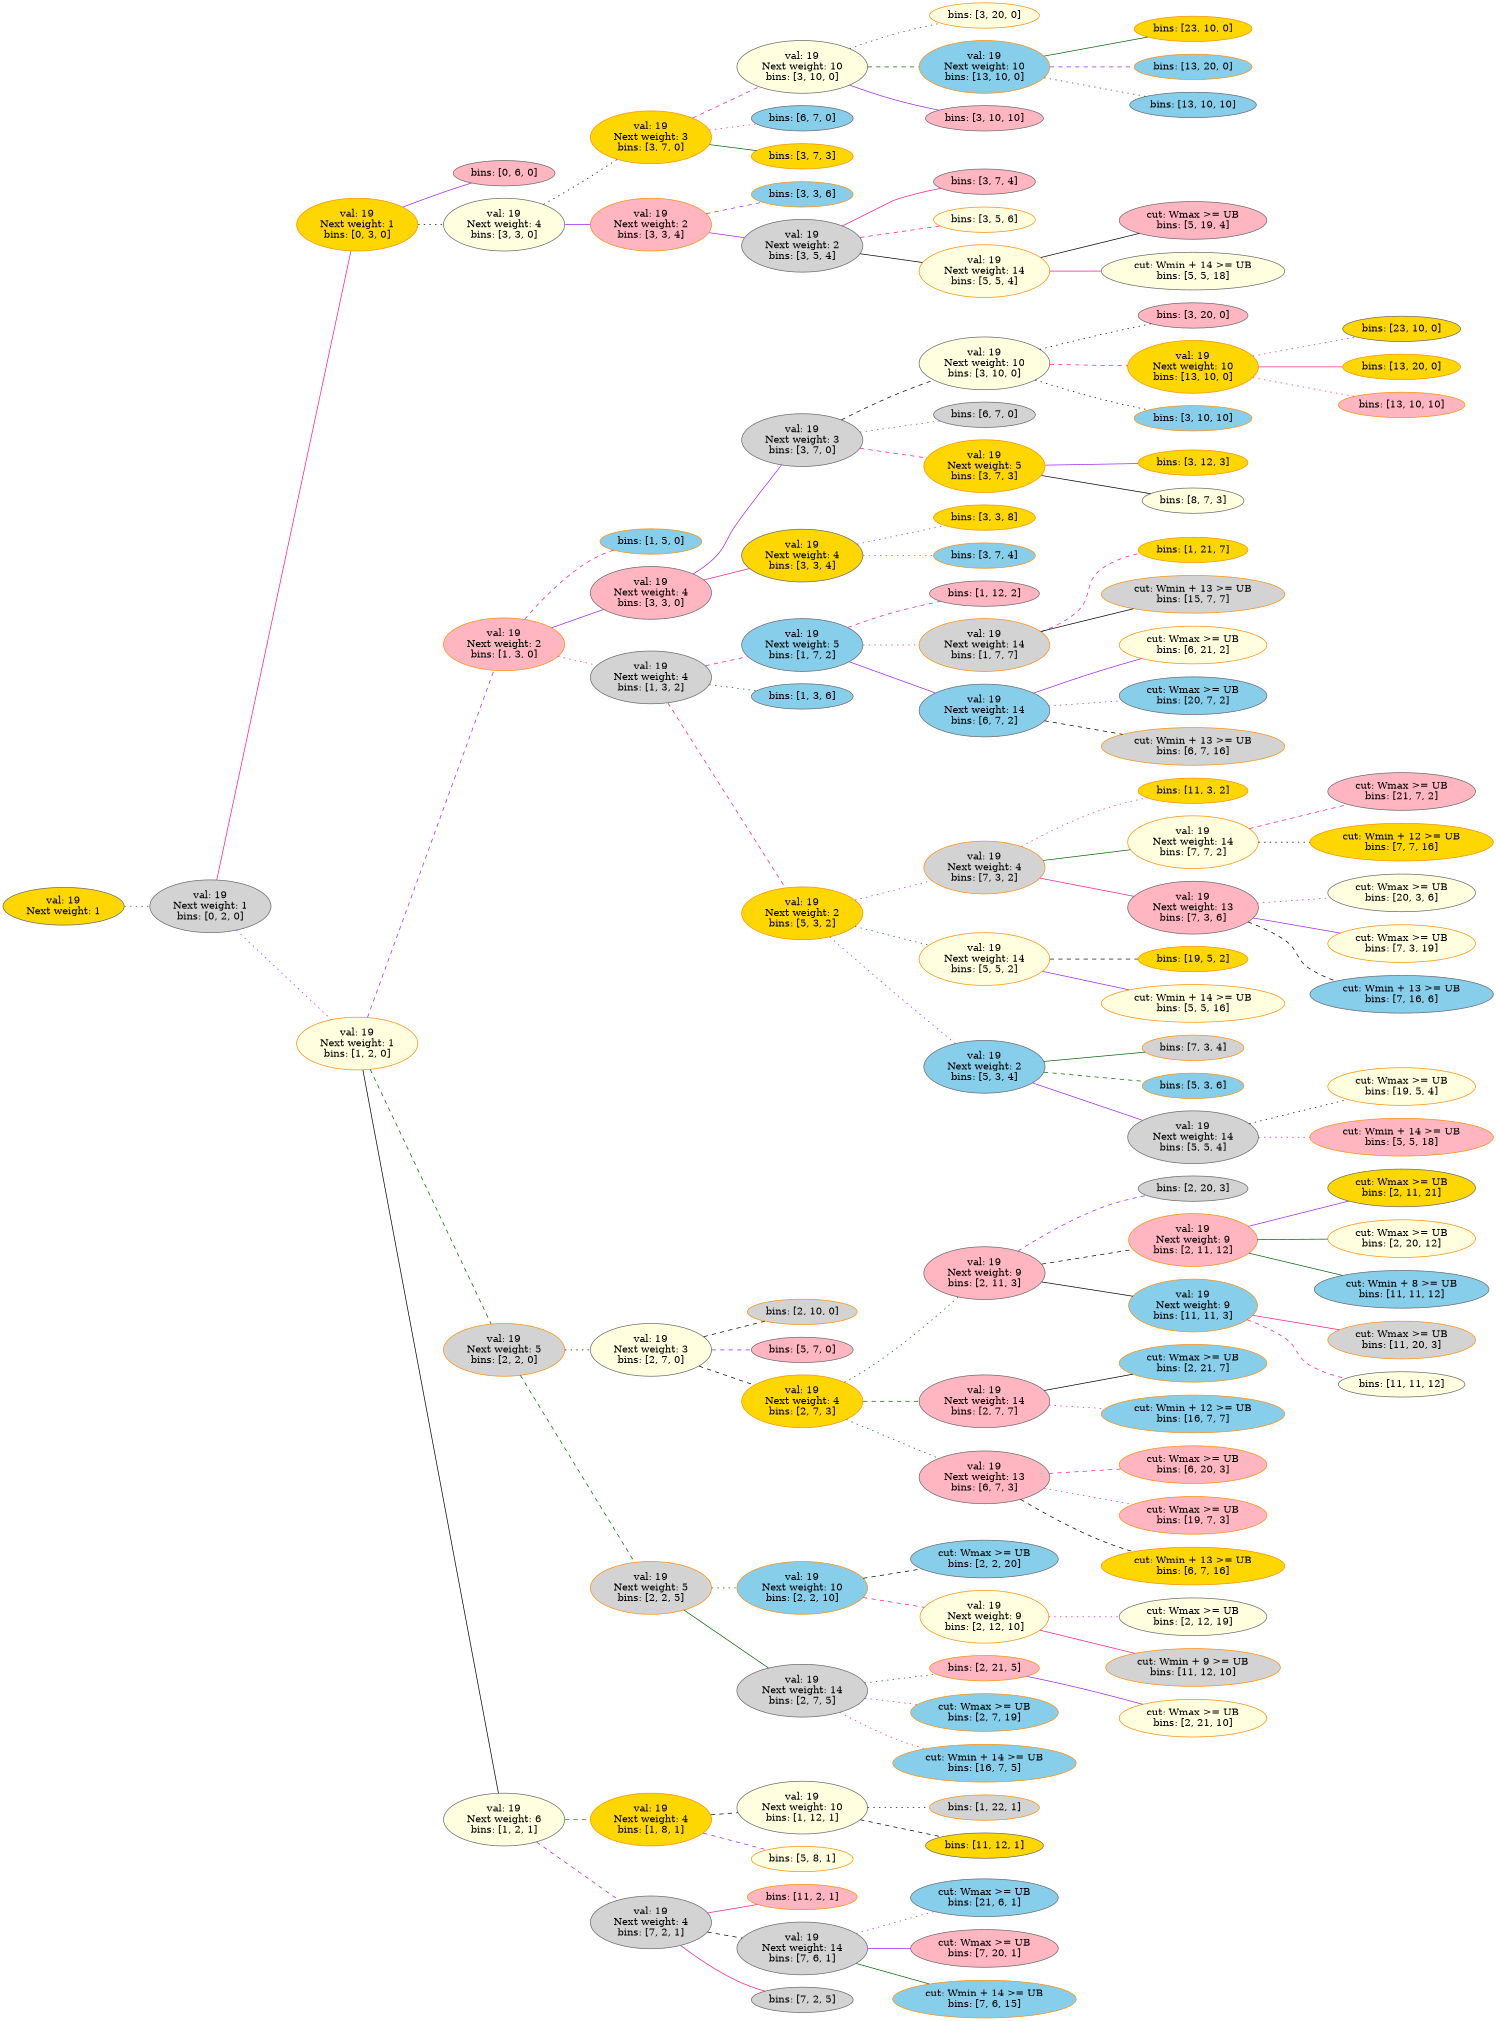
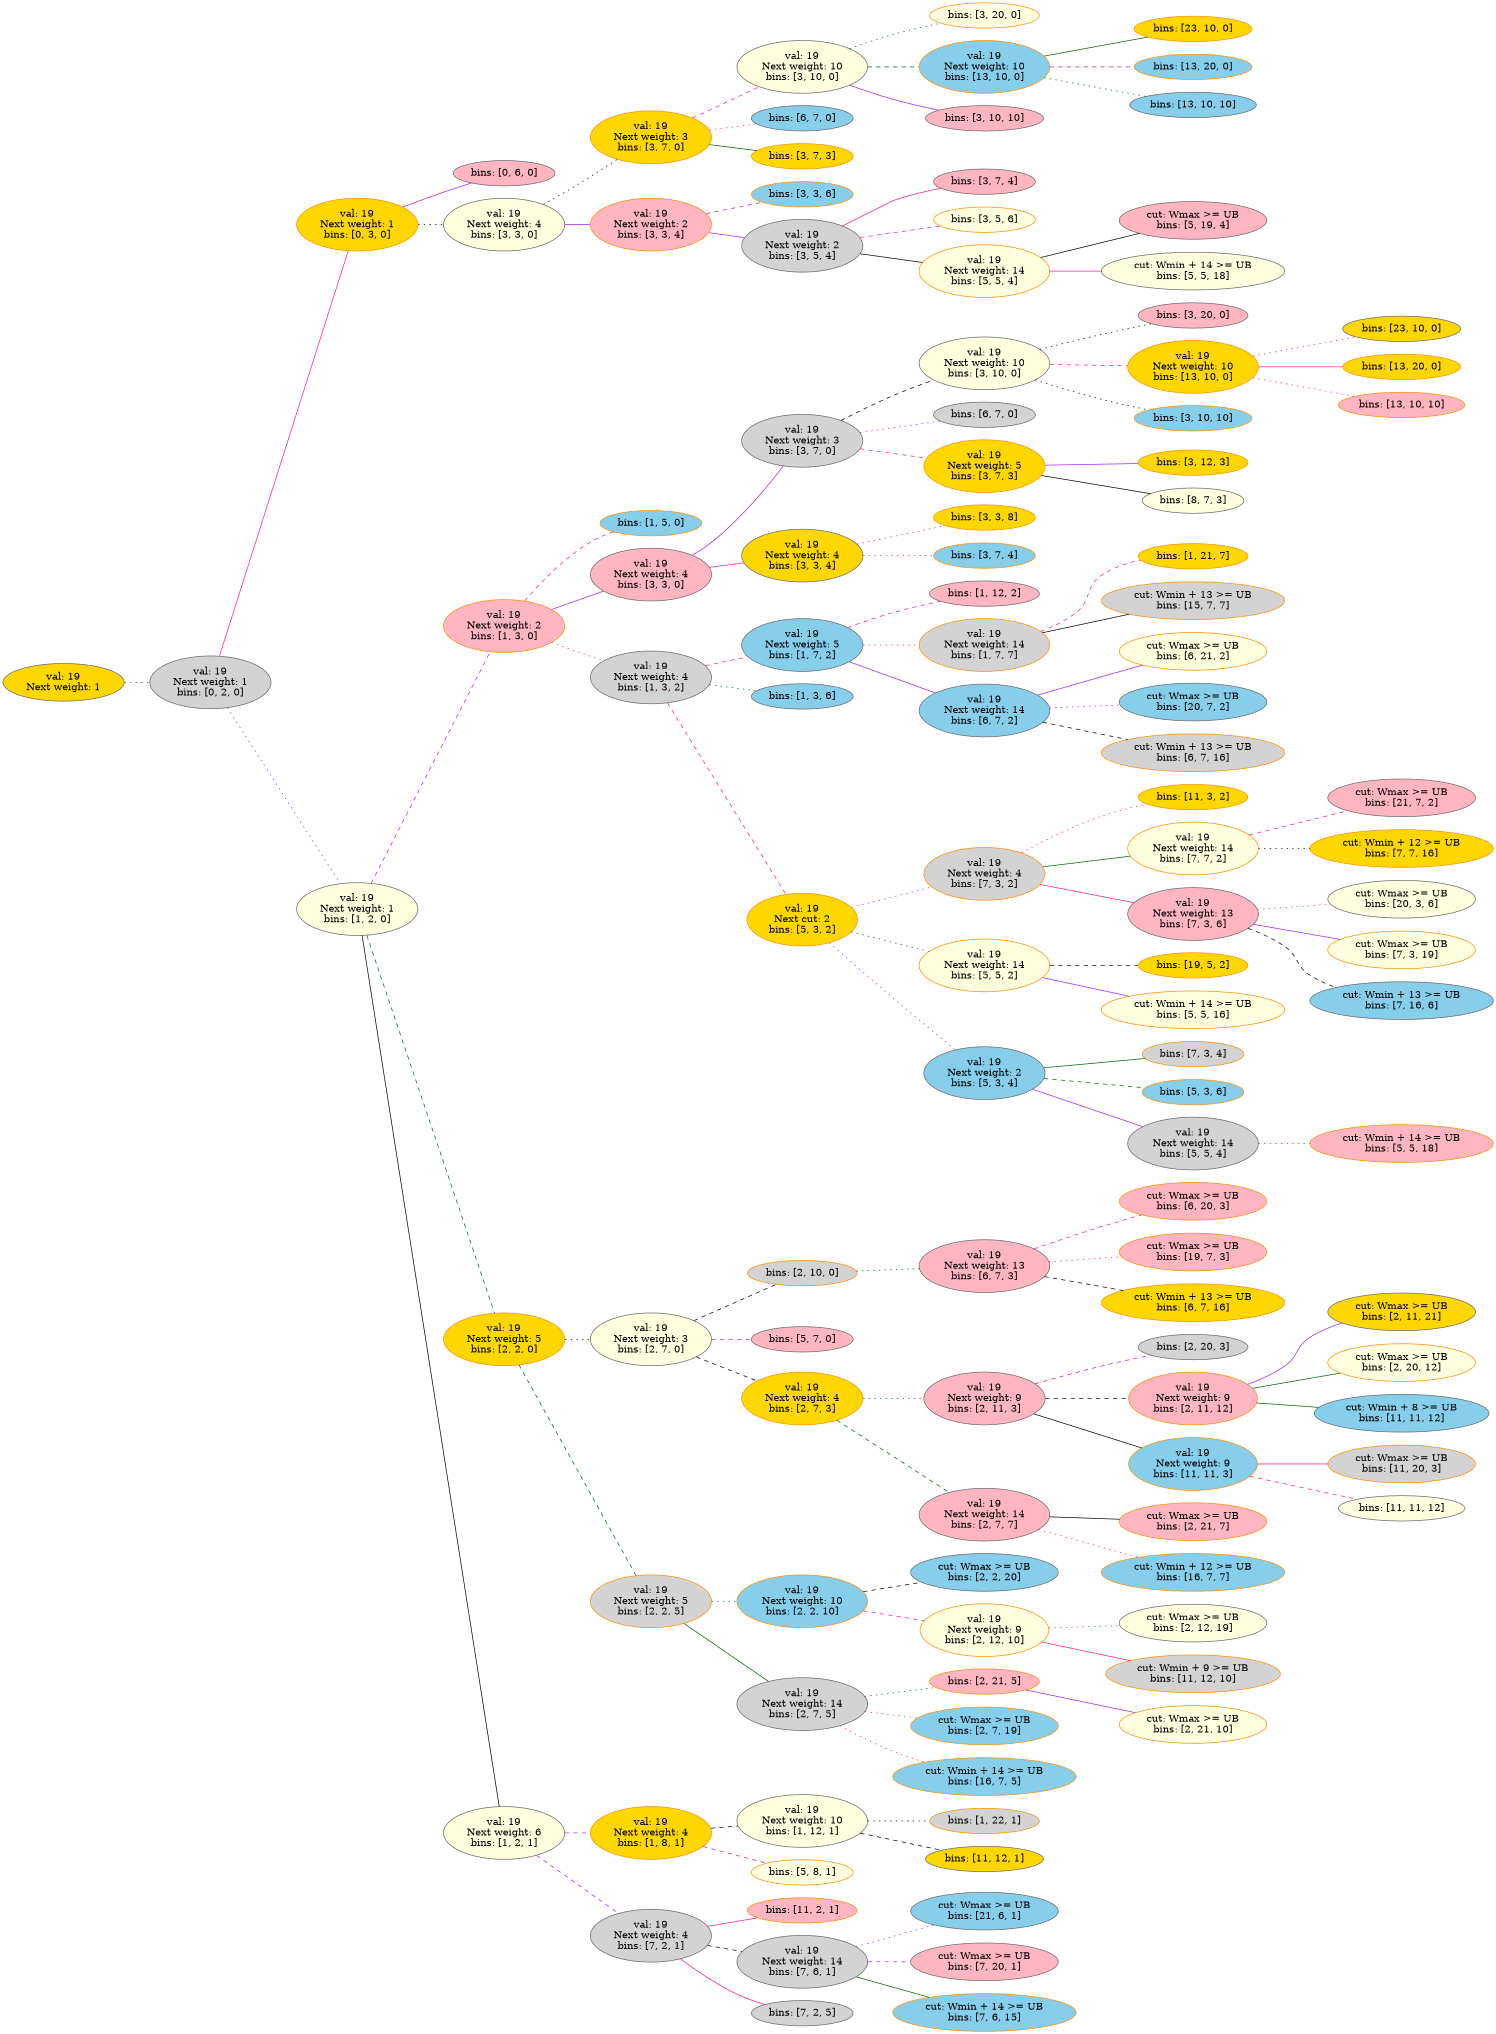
node "val: 19 Next weight: 2 bins: [5, 3, 2]": label "val: 19 Next weight: 2 bins: [5, 3, 2]" -> "val: 19 Next cut: 2 bins: [5, 3, 2]"
node "val: 19 Next weight: 1 bins: [1, 2, 0]": color darkorange -> gray40
node "cut: Wmax >= UB bins: [19, 5, 4]": removed
node "val: 19 Next weight: 5 bins: [2, 2, 0]": fillcolor lightgrey -> gold
node "cut: Wmax >= UB bins: [2, 21, 7]": fillcolor skyblue -> lightpink
edge "val: 19 Next weight: 4 bins: [2, 7, 3]" -- "val: 19 Next weight: 13 bins: [6, 7, 3]": now "bins: [2, 10, 0]" -- "val: 19 Next weight: 13 bins: [6, 7, 3]"
edge "val: 19 Next weight: 14 bins: [7, 6, 1]" -- "cut: Wmax >= UB bins: [7, 20, 1]": style solid -> dashed
